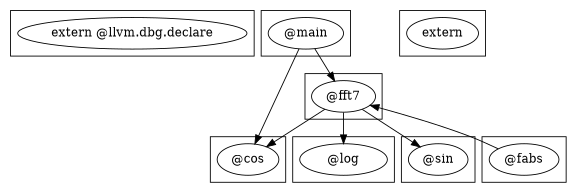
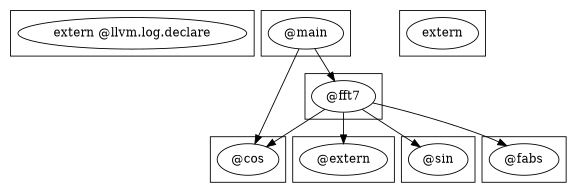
node "extern @llvm.dbg.declare": label "extern @llvm.dbg.declare" -> "extern @llvm.log.declare"
edge "@fabs" -> "@fft7": reversed
node "@log": label "@log" -> "@extern"
